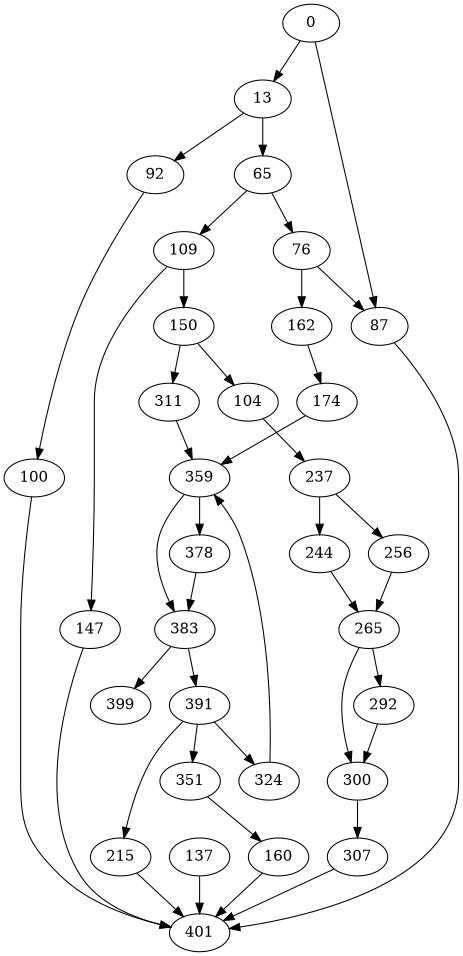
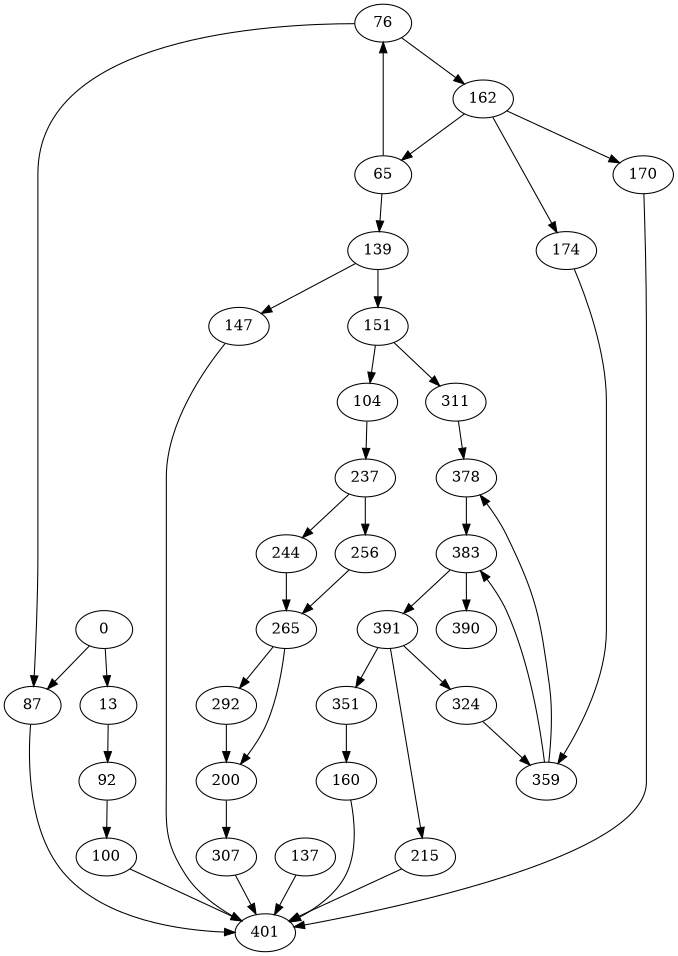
edge "13" -> "65": now "162" -> "65"
node "170": added
node "109": label "109" -> "139"
node "150": label "150" -> "151"
edge "311" -> "359": now "311" -> "378"
node "399": label "399" -> "390"
node "300": label "300" -> "200"
